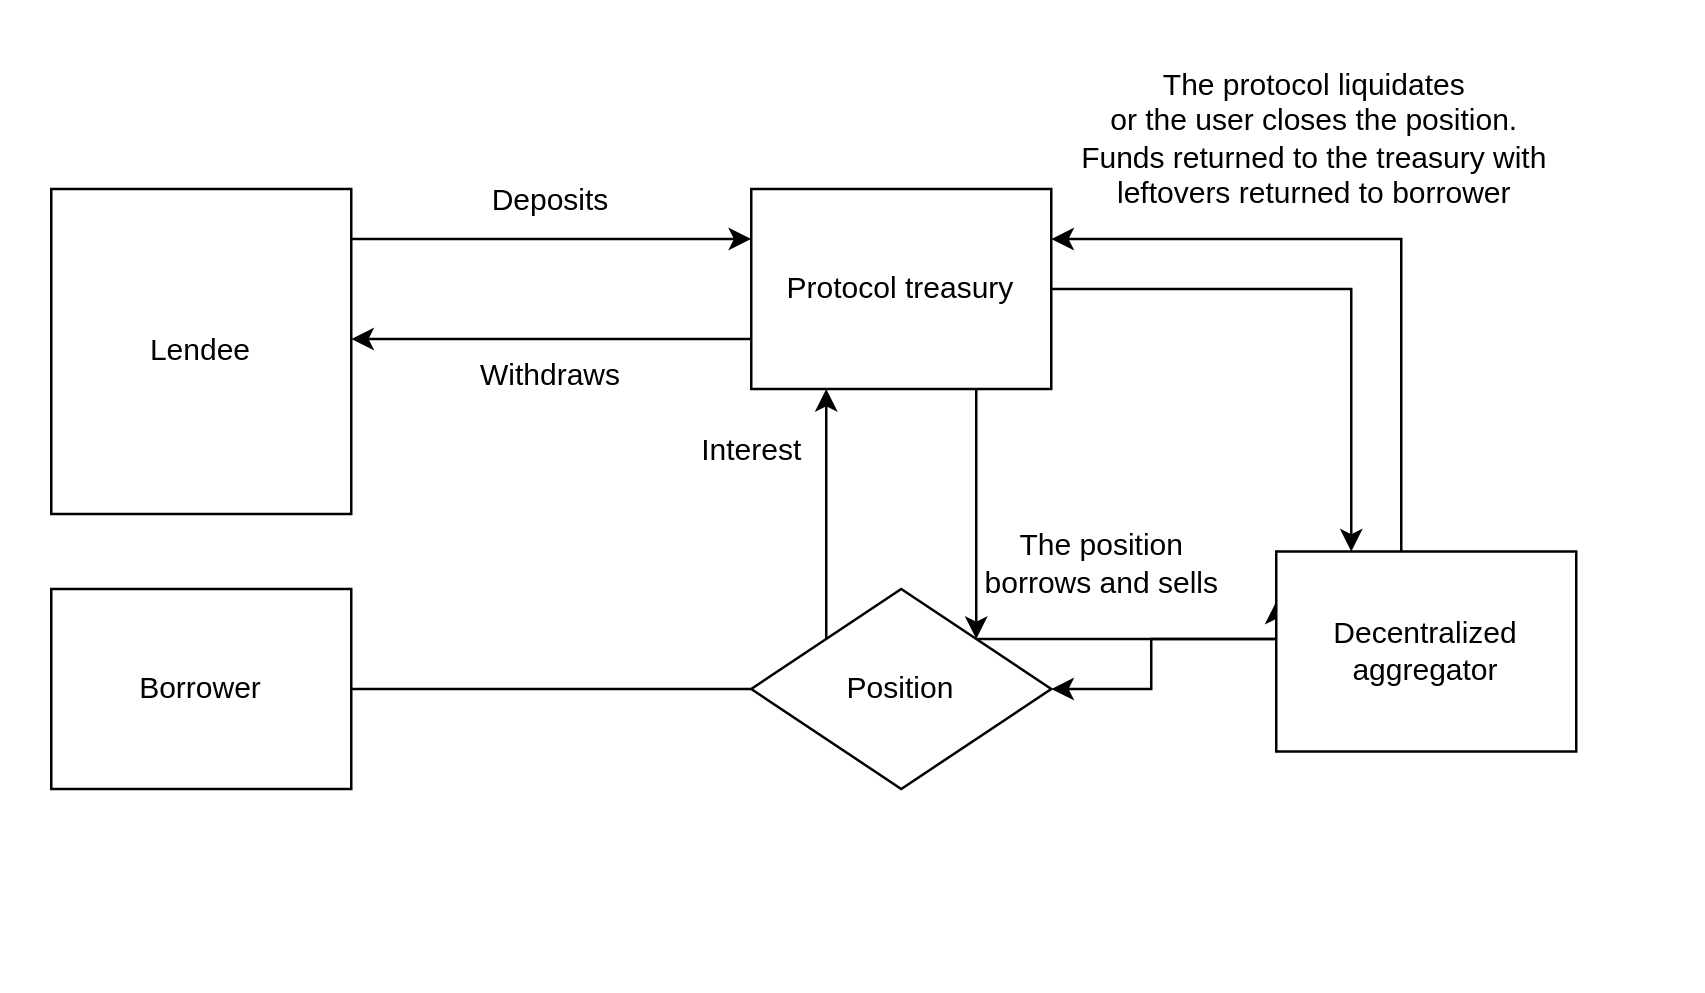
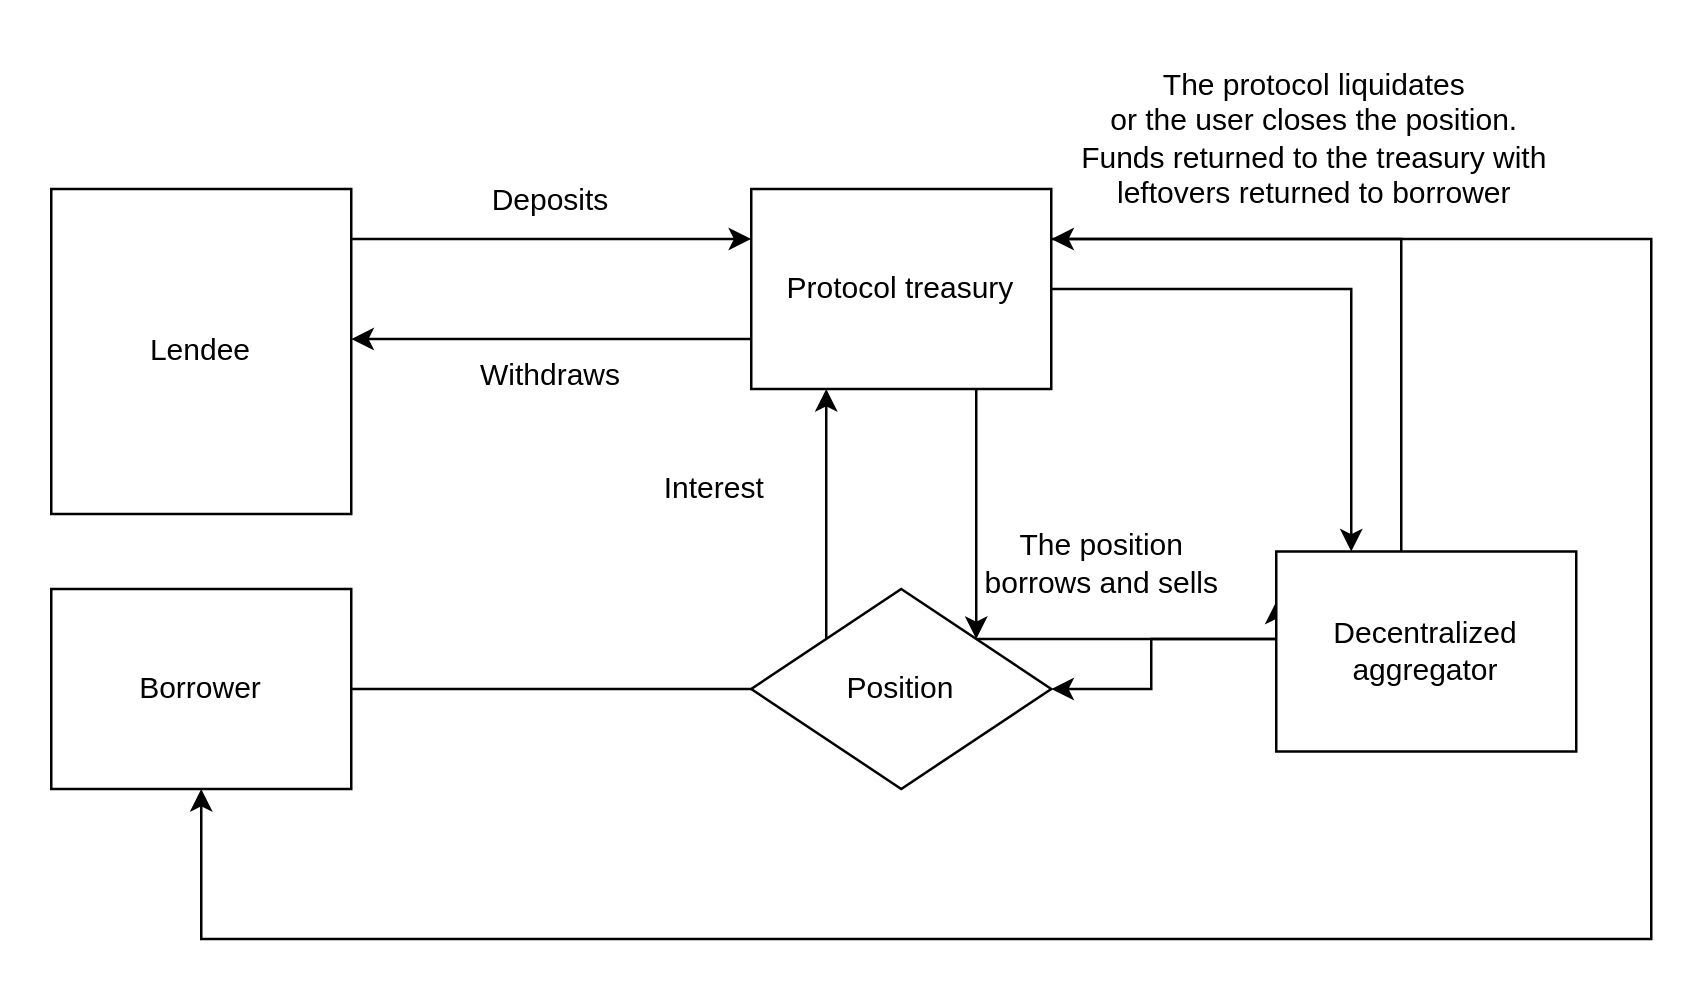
node "Interest": moved (751, 451) -> (714, 489)
edge "Protocol treasury" -> "Borrower": added
